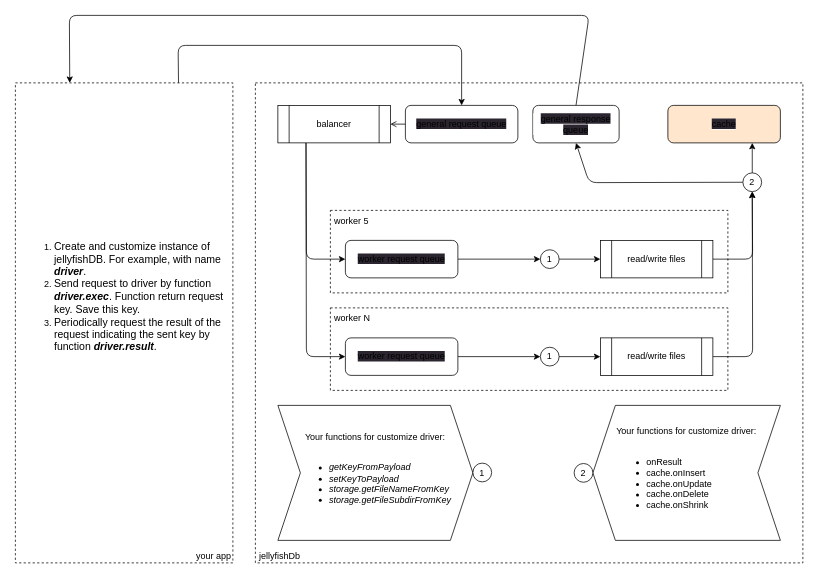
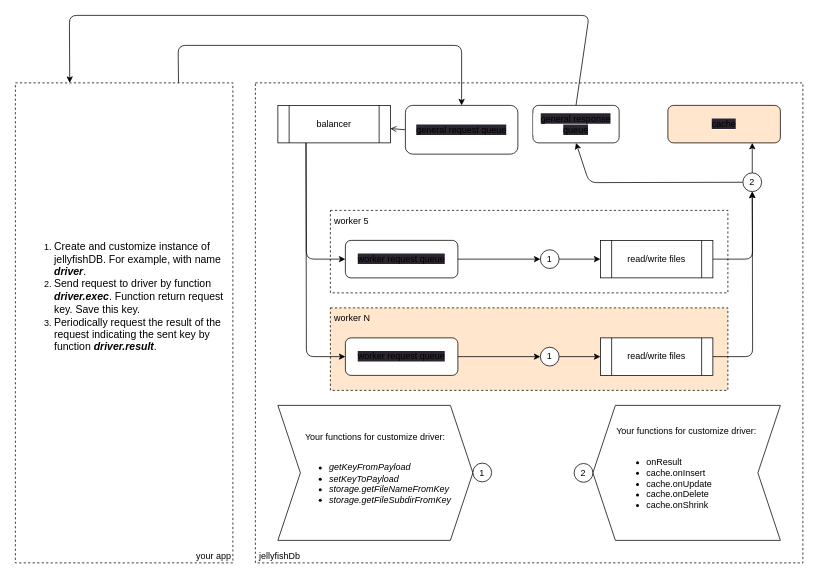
node "general request queue": size 113x38 -> 113x49
node "worker N": fillcolor #ffffff -> #ffe6cc
